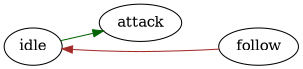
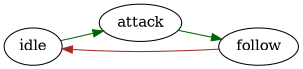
edge "attack" -> "follow": added
